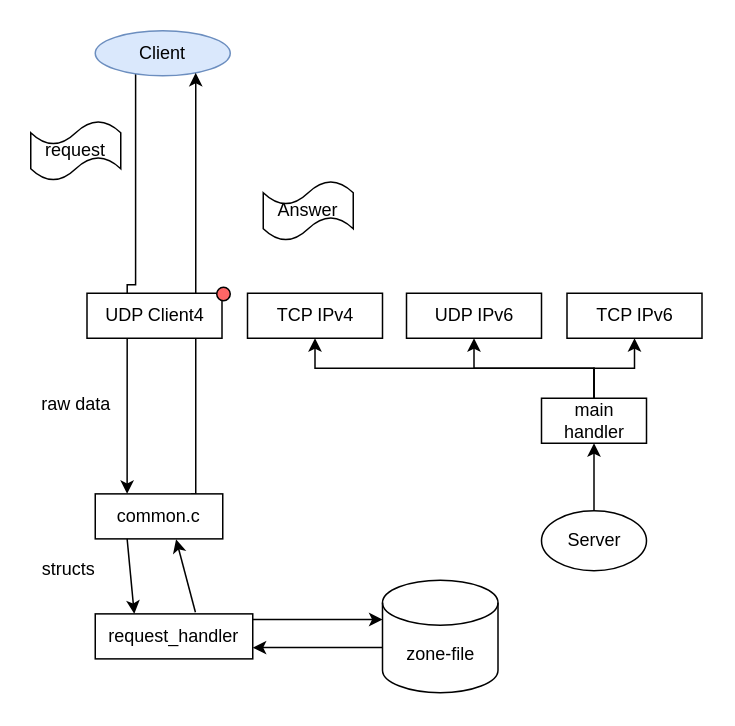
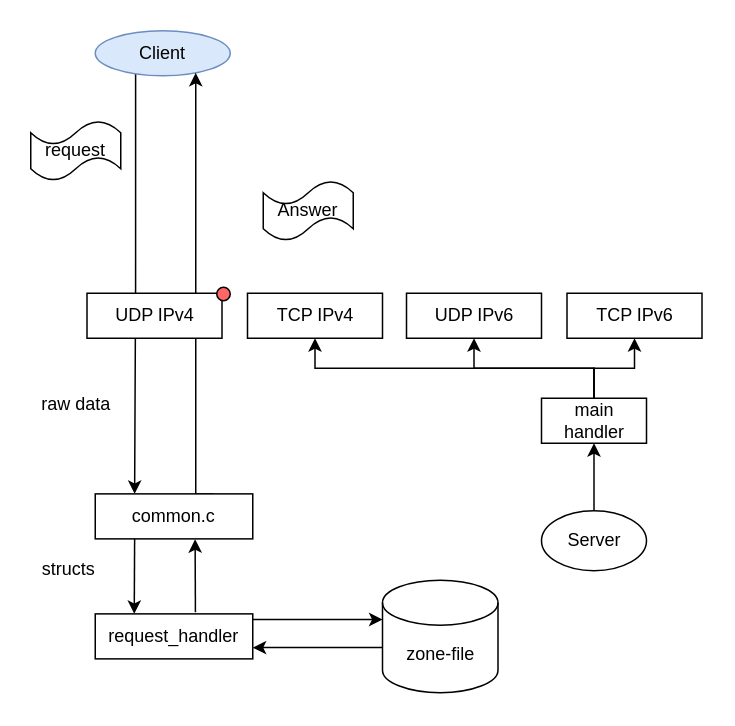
node "UDP Client4": label "UDP Client4" -> "UDP IPv4"
node "common.c": size 128x45 -> 158x45
